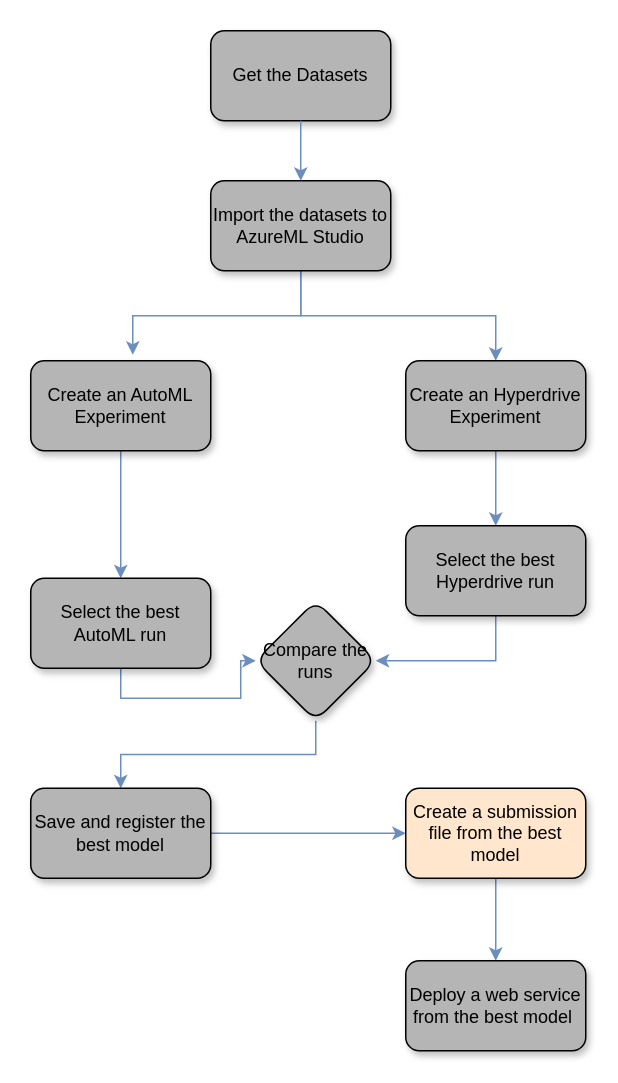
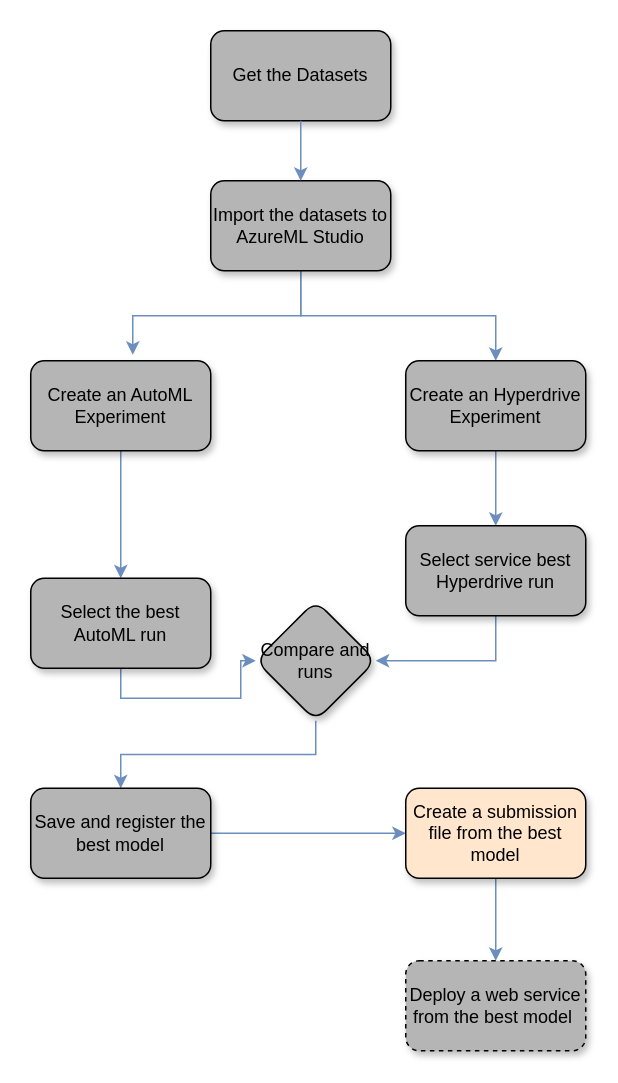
node "Select the best Hyperdrive run": label "Select the best Hyperdrive run" -> "Select service best Hyperdrive run"
node "Compare the runs": label "Compare the runs" -> "Compare and runs"
node "Deploy a web service from the best model": style solid -> dashed
